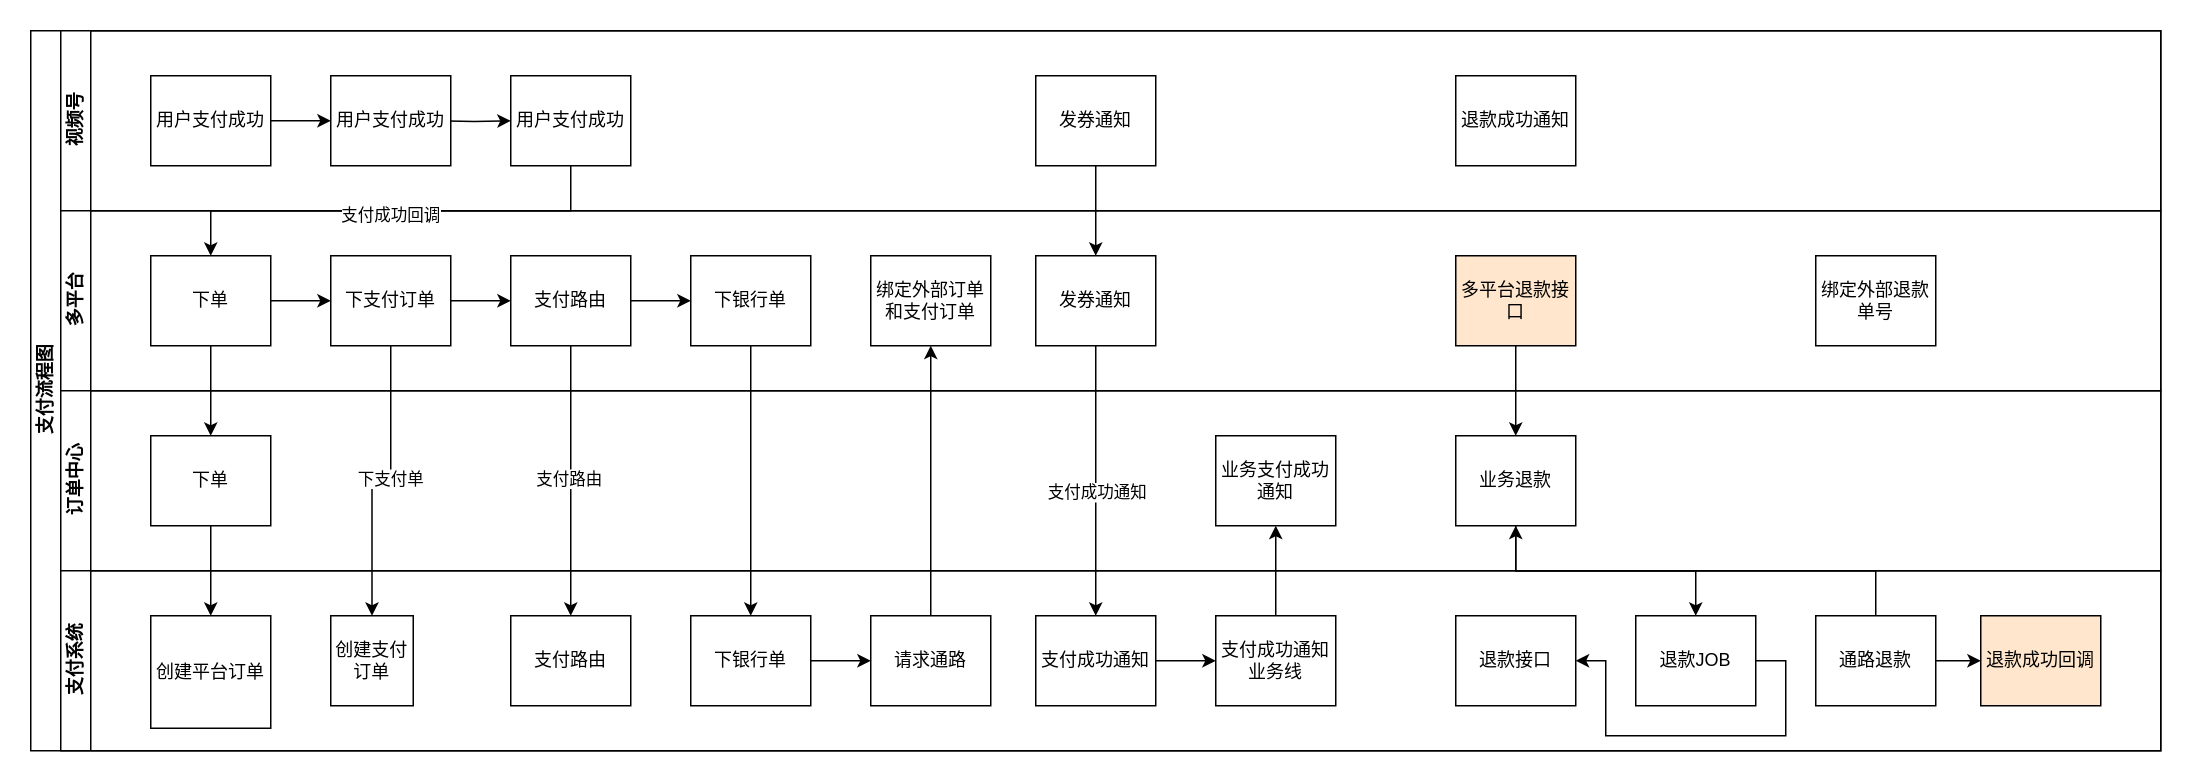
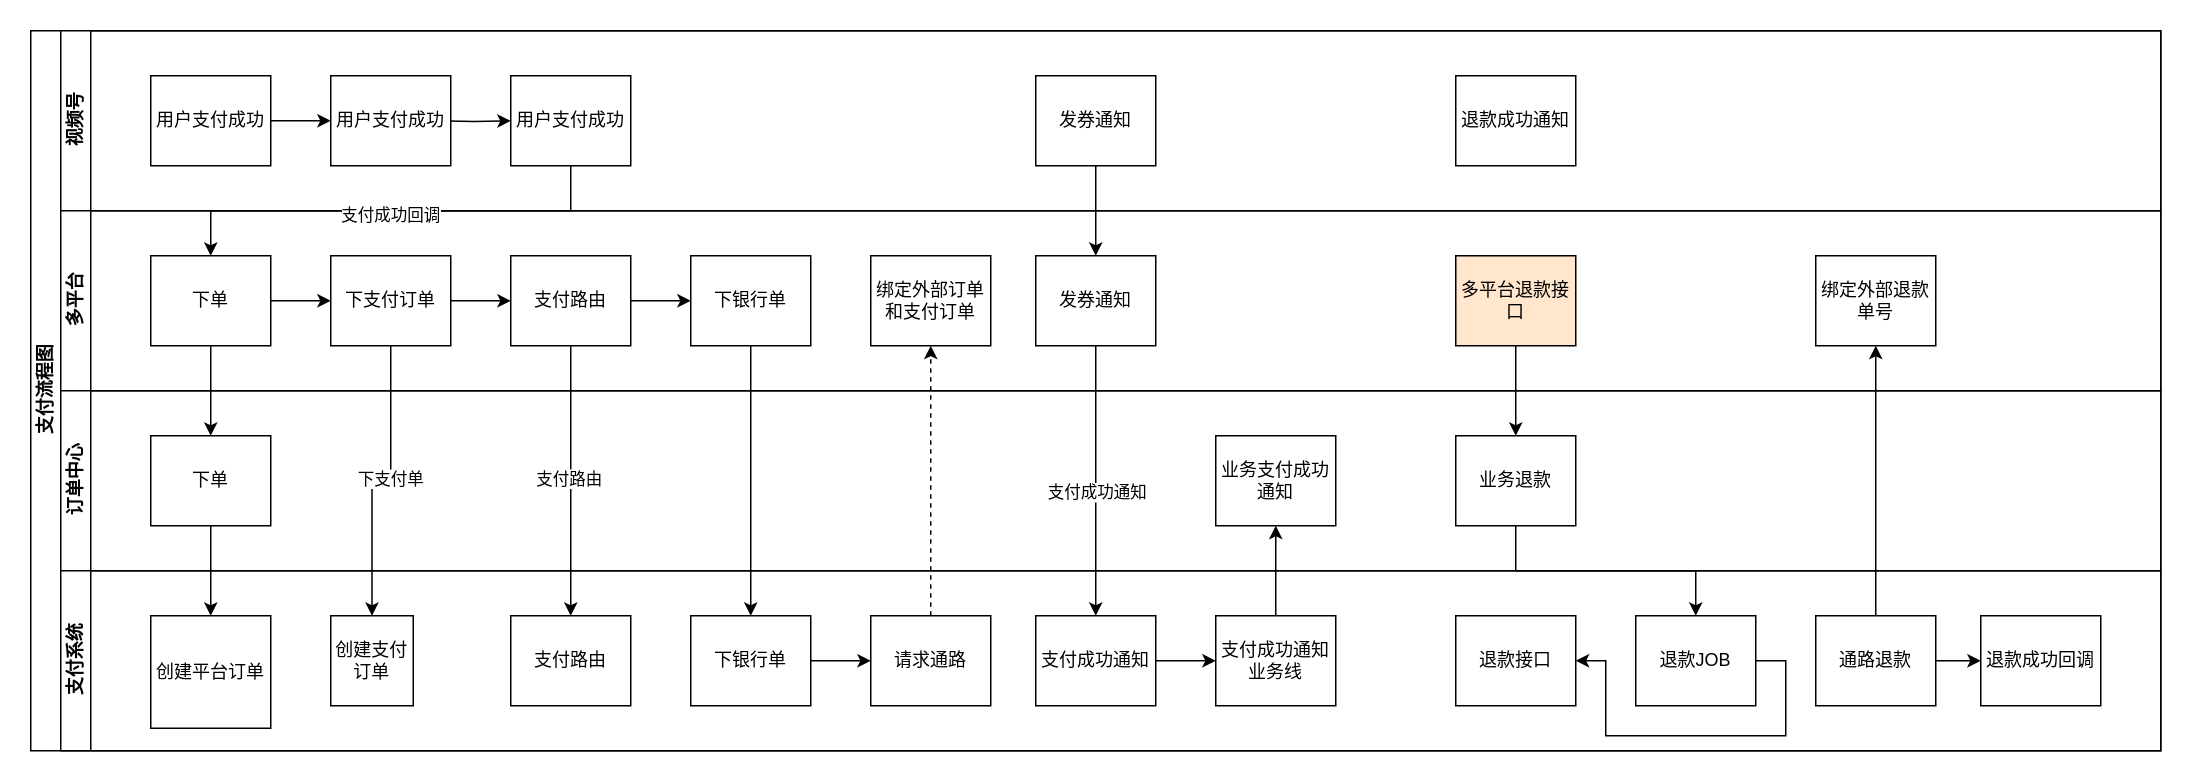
edge "请求通路" -> "绑定外部订单和支付订单": style solid -> dashed
edge "通路退款" -> "业务退款": now "通路退款" -> "绑定外部退款单号"
node "退款成功回调": fillcolor #ffe6cc -> #ffffff
